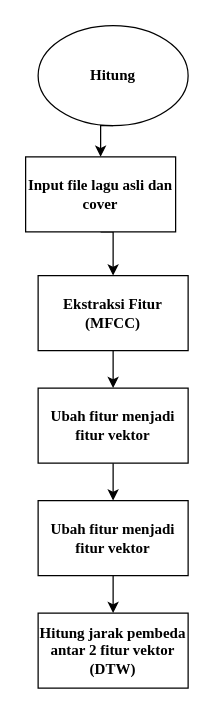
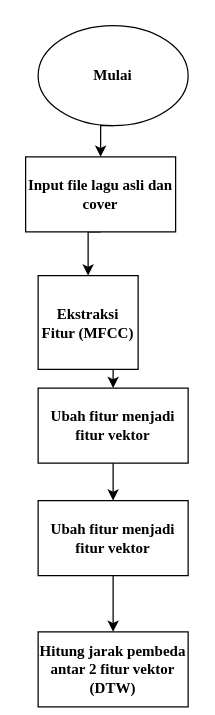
node "Hitung": label "Hitung" -> "Mulai"
node "Ekstraksi Fitur (MFCC)": size 150x75 -> 100x94
node "Hitung jarak pembeda antar 2 fitur vektor (DTW)": moved (113, 651) -> (113, 669)
